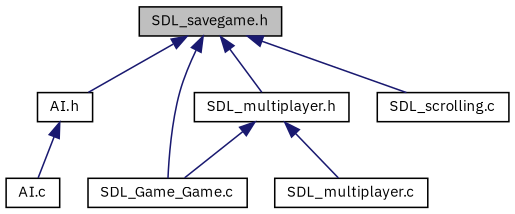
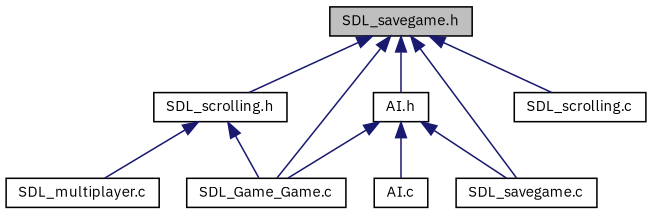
node "SDL_multiplayer.h": label "SDL_multiplayer.h" -> "SDL_scrolling.h"
edge "SDL_Game_Game.c" -> "AI.h": added
node "SDL_savegame.c": added
